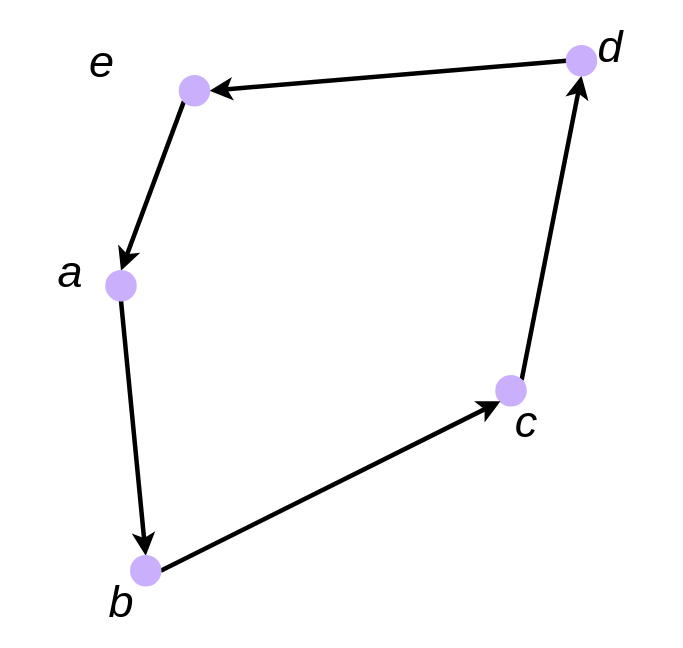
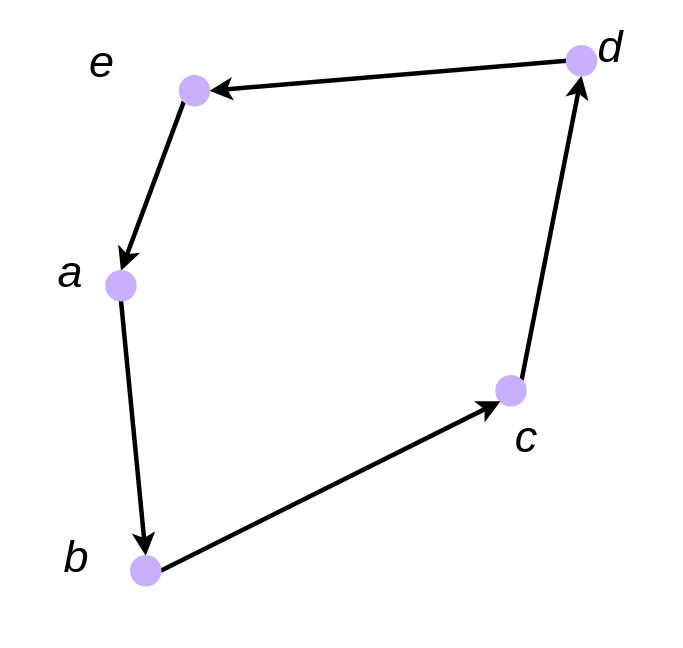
node "c": moved (527, 421) -> (527, 436)
node "b": moved (121, 601) -> (76, 556)
